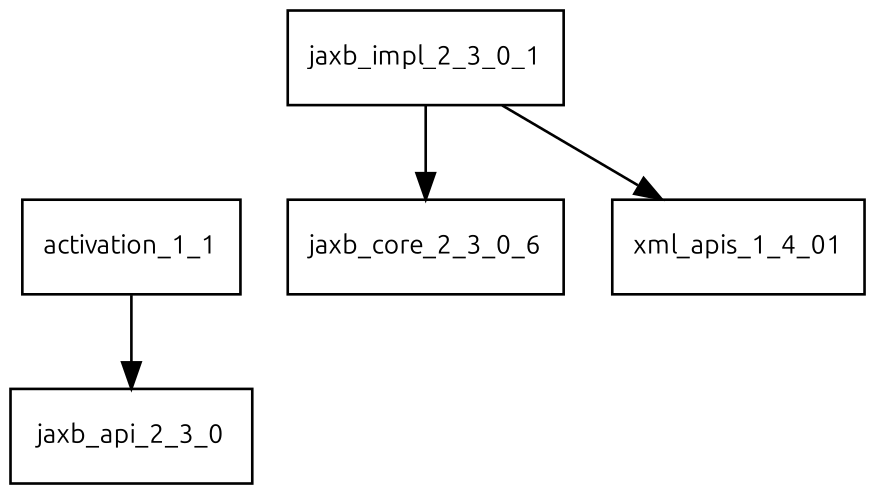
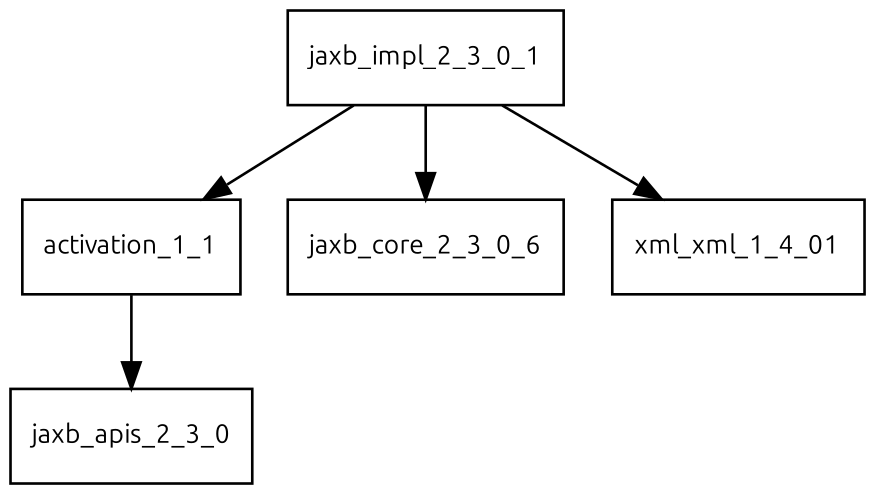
edge "jaxb_impl_2_3_0_1" -> "activation_1_1": added
node "xml_apis_1_4_01": label "xml_apis_1_4_01" -> "xml_xml_1_4_01"
node "jaxb_api_2_3_0": label "jaxb_api_2_3_0" -> "jaxb_apis_2_3_0"
